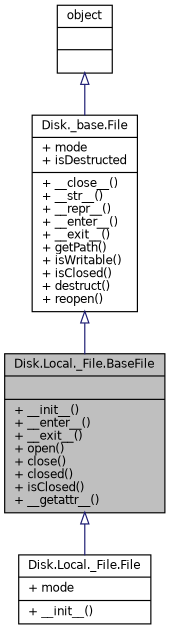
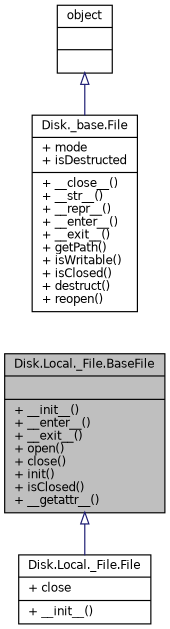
edge "Disk.Local._File.BaseFile" -> "Disk._base.File": removed
node "Disk.Local._File.BaseFile": text "+ closed()" -> "+ init()"
node "Disk.Local._File.File": text "+ mode" -> "+ close"
